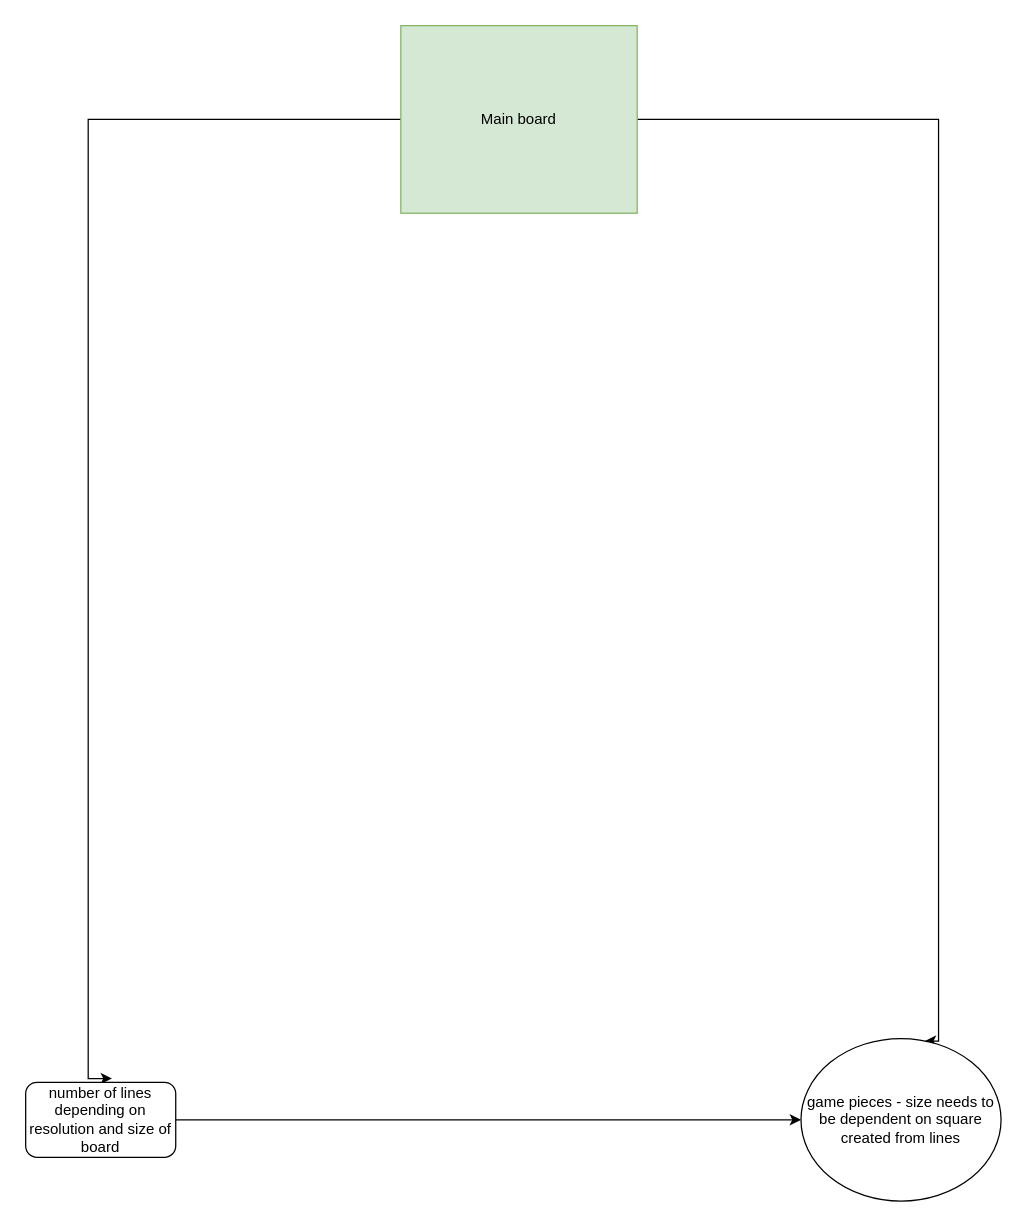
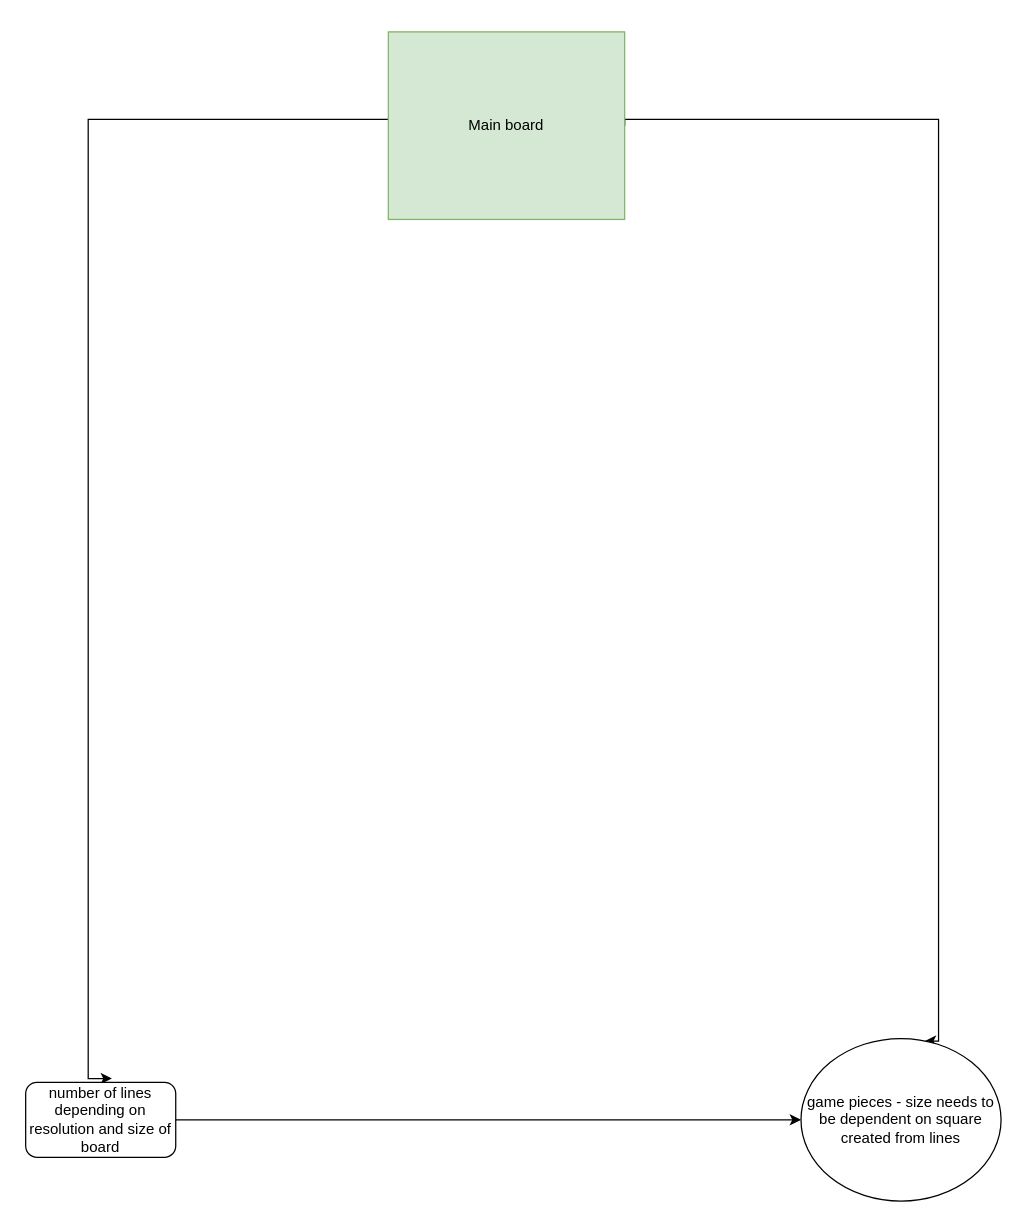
node "Main board": moved (519, 119) -> (506, 126)
